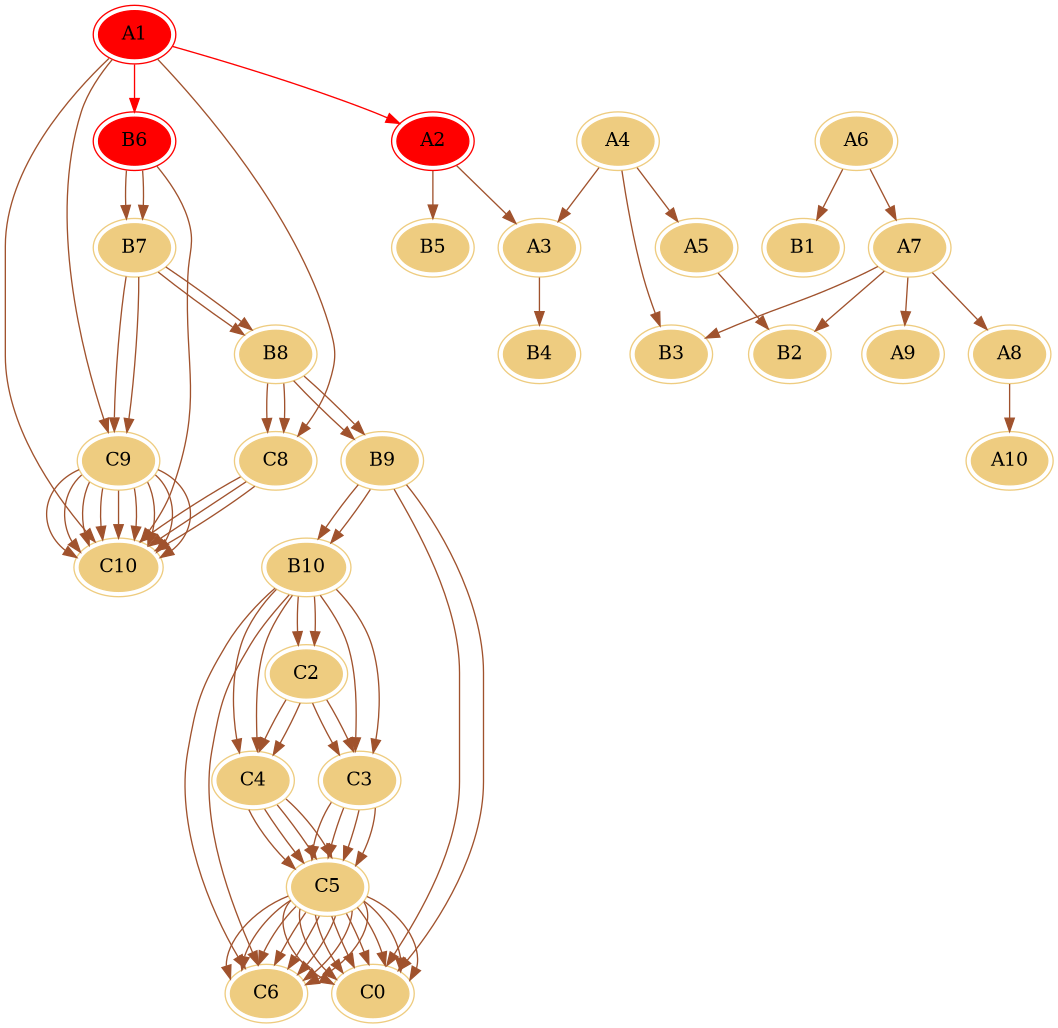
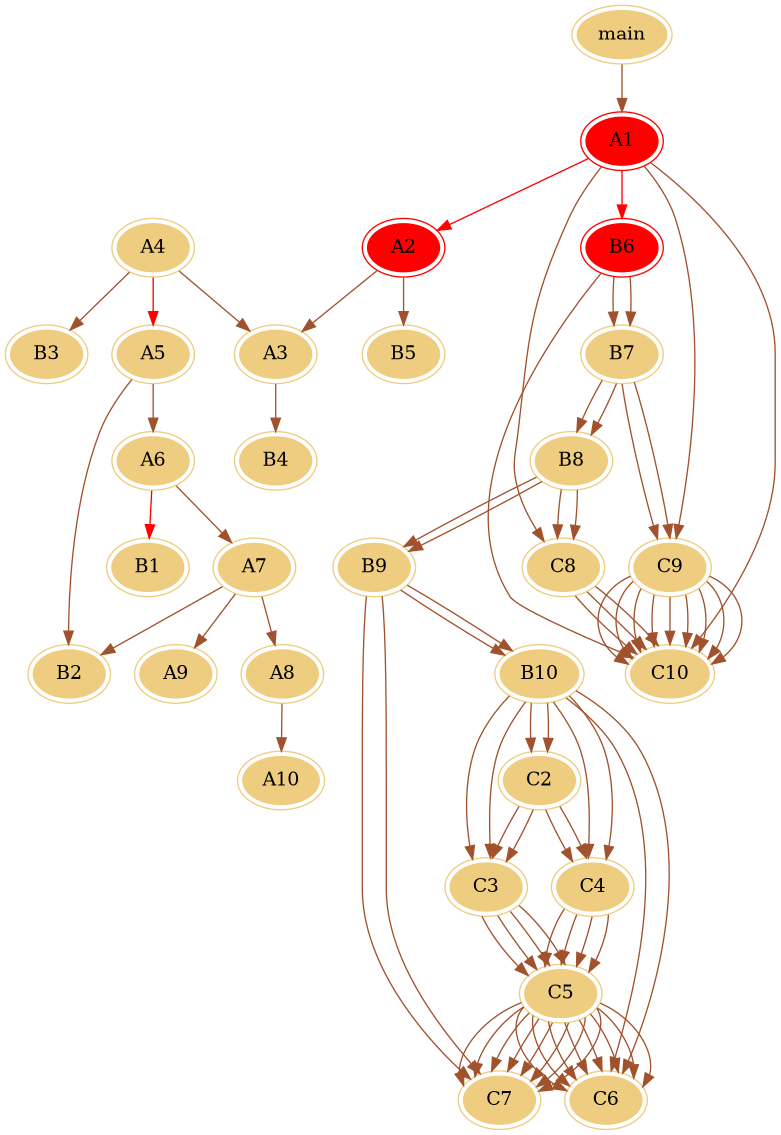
node "main": added
edge "A6" -> "B1": color sienna -> red
edge "A4" -> "A5": color sienna -> red
edge "A7" -> "B3": removed
edge "A5" -> "A6": added
node "C0": label "C0" -> "C7"
